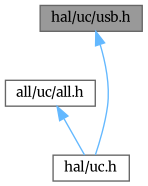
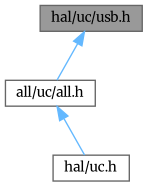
edge "hal/uc.h" -> "hal/uc/usb.h": now "all/uc/all.h" -> "hal/uc/usb.h"
